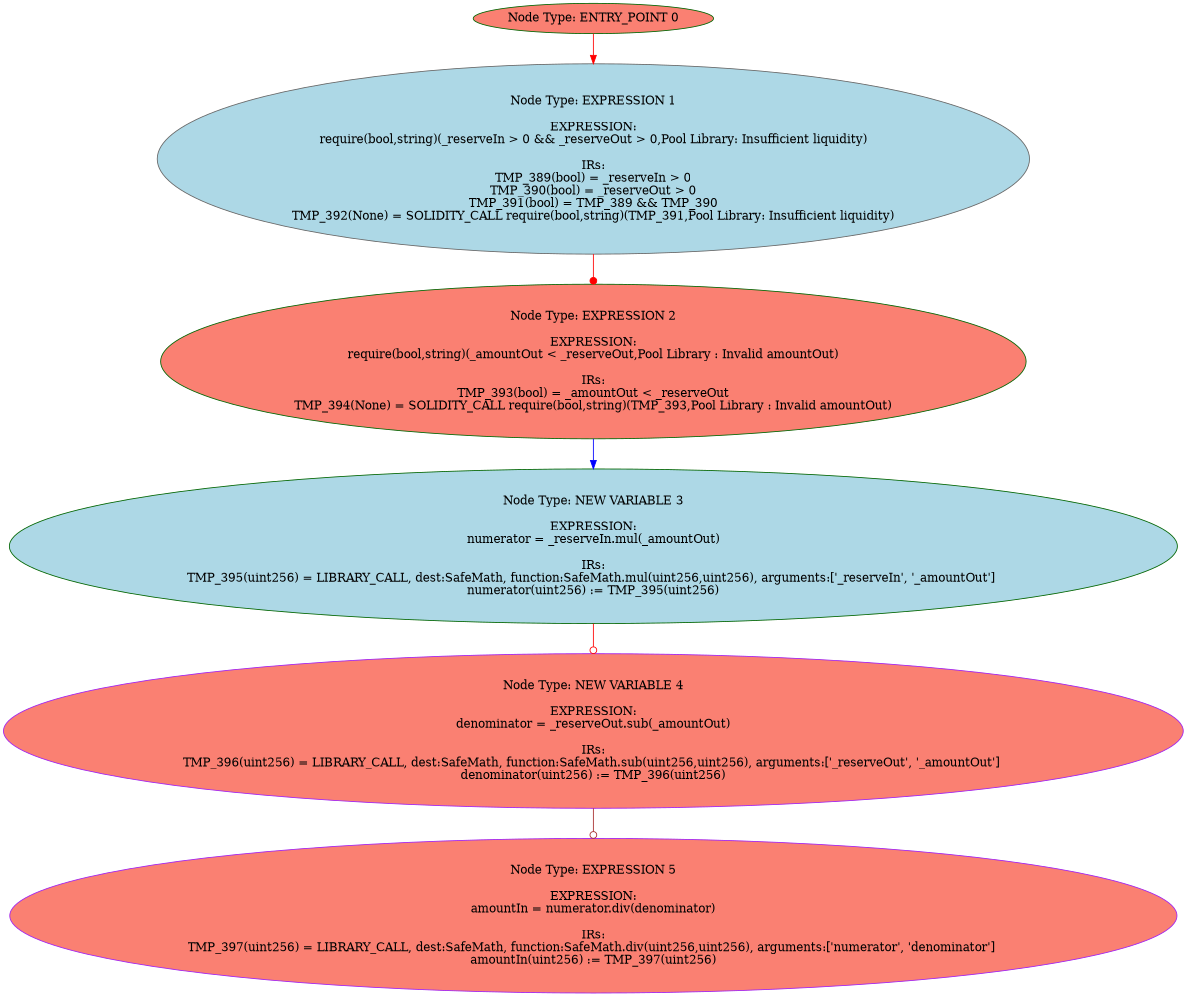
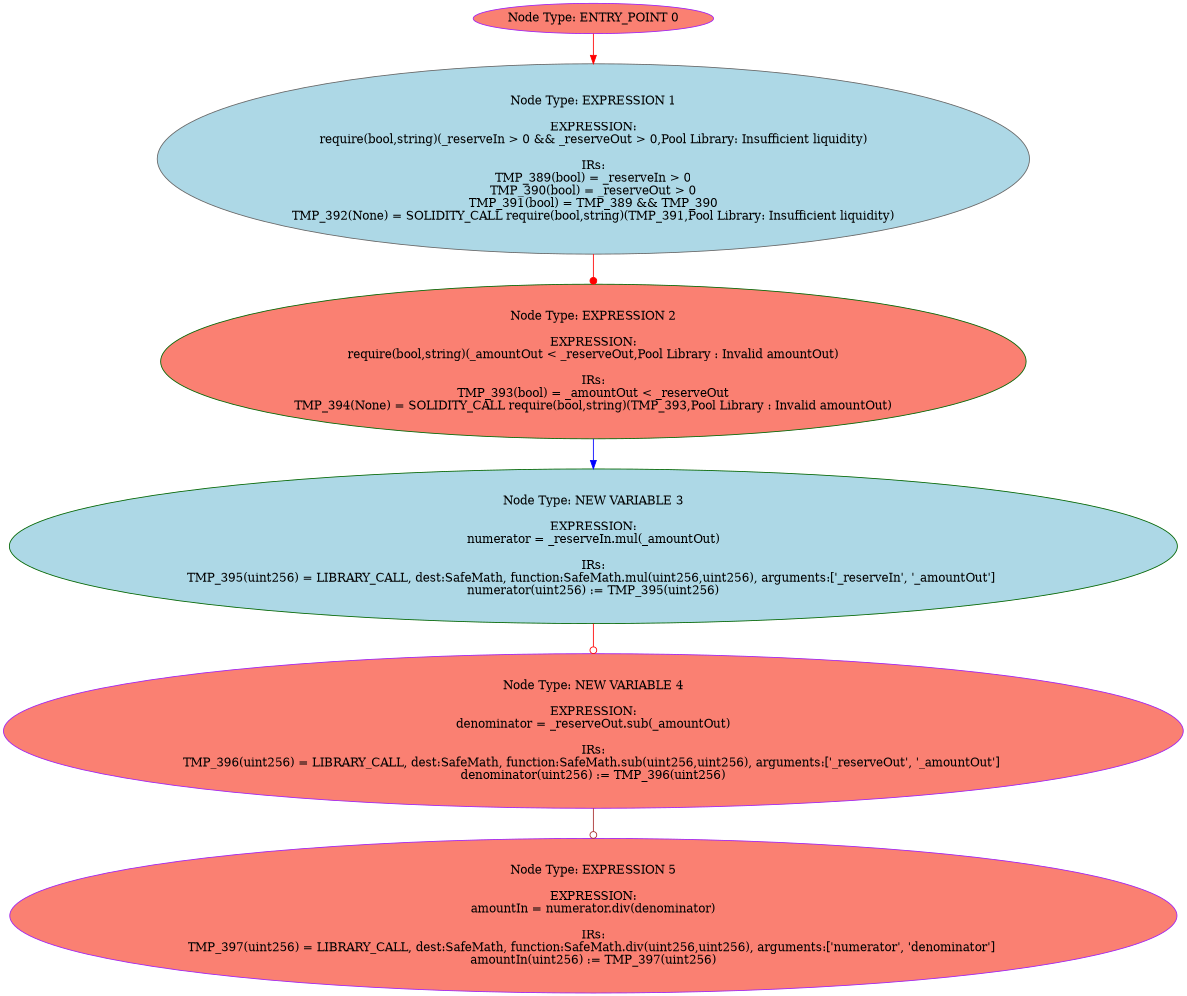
node "Node Type: ENTRY_POINT 0": color darkgreen -> purple
